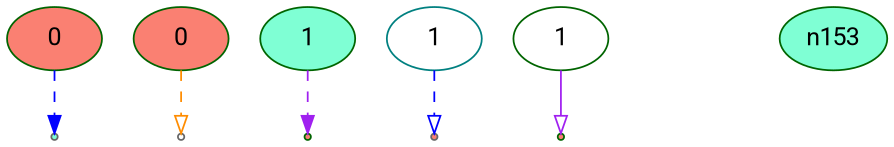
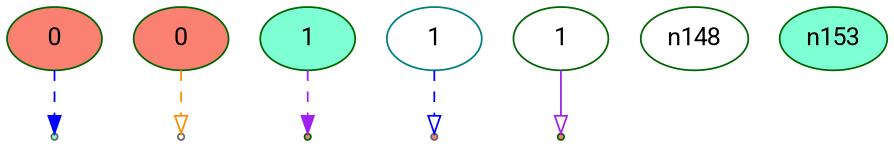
node "n148": added
